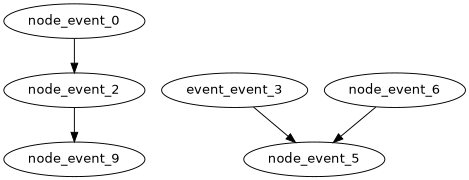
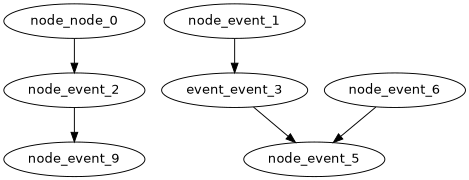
node "node_event_0": label "node_event_0" -> "node_node_0"
node "node_event_1": added
